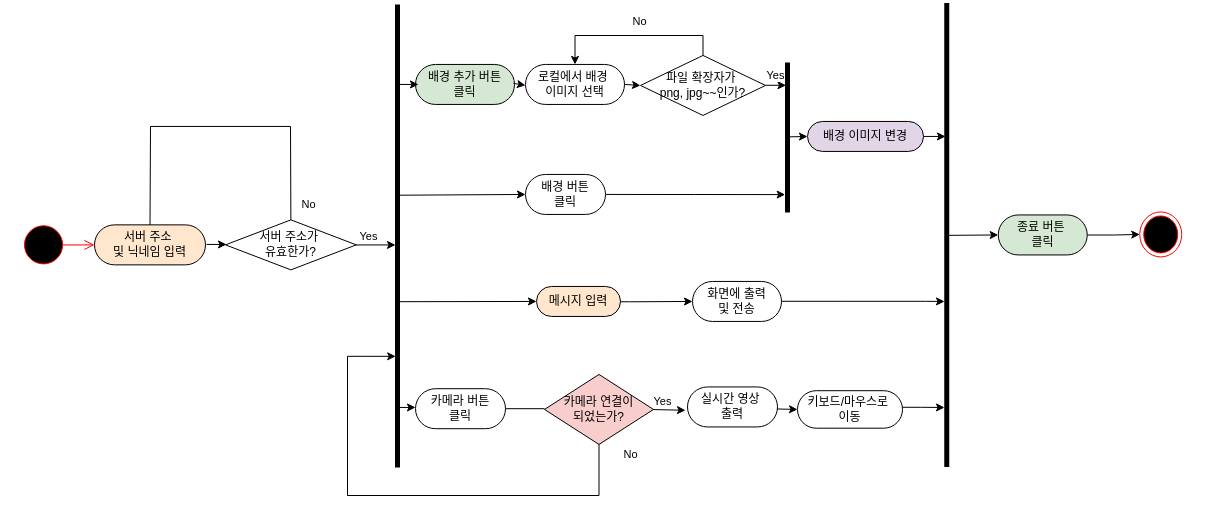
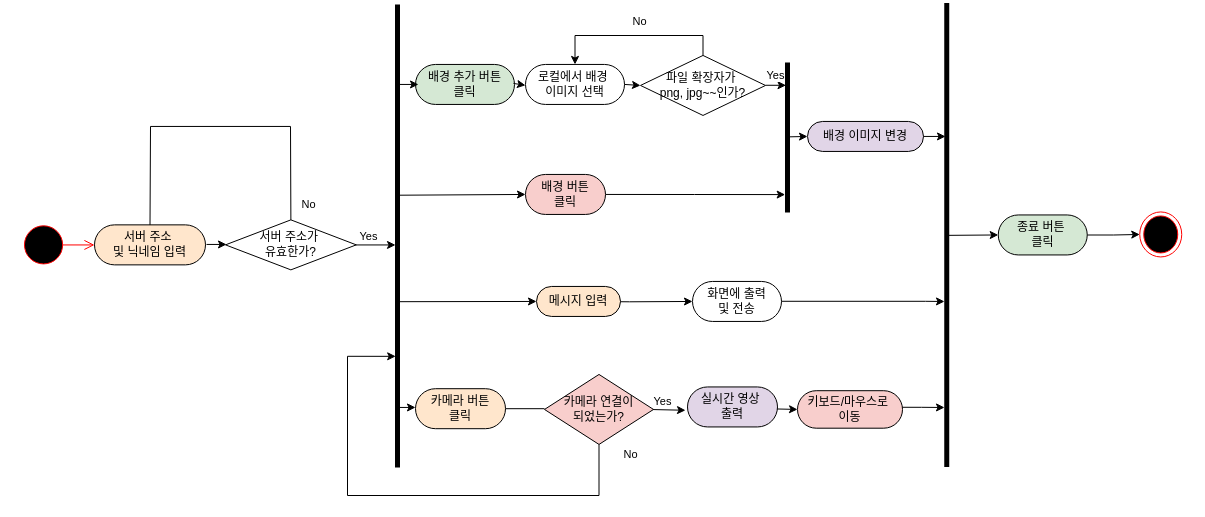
node "배경 버튼 클릭": fillcolor #ffffff -> #f8cecc
node "실시간 영상 출력": fillcolor #ffffff -> #e1d5e7
node "카메라 버튼 클릭": fillcolor #ffffff -> #ffe6cc
node "키보드/마우스로 이동": fillcolor #ffffff -> #f8cecc
